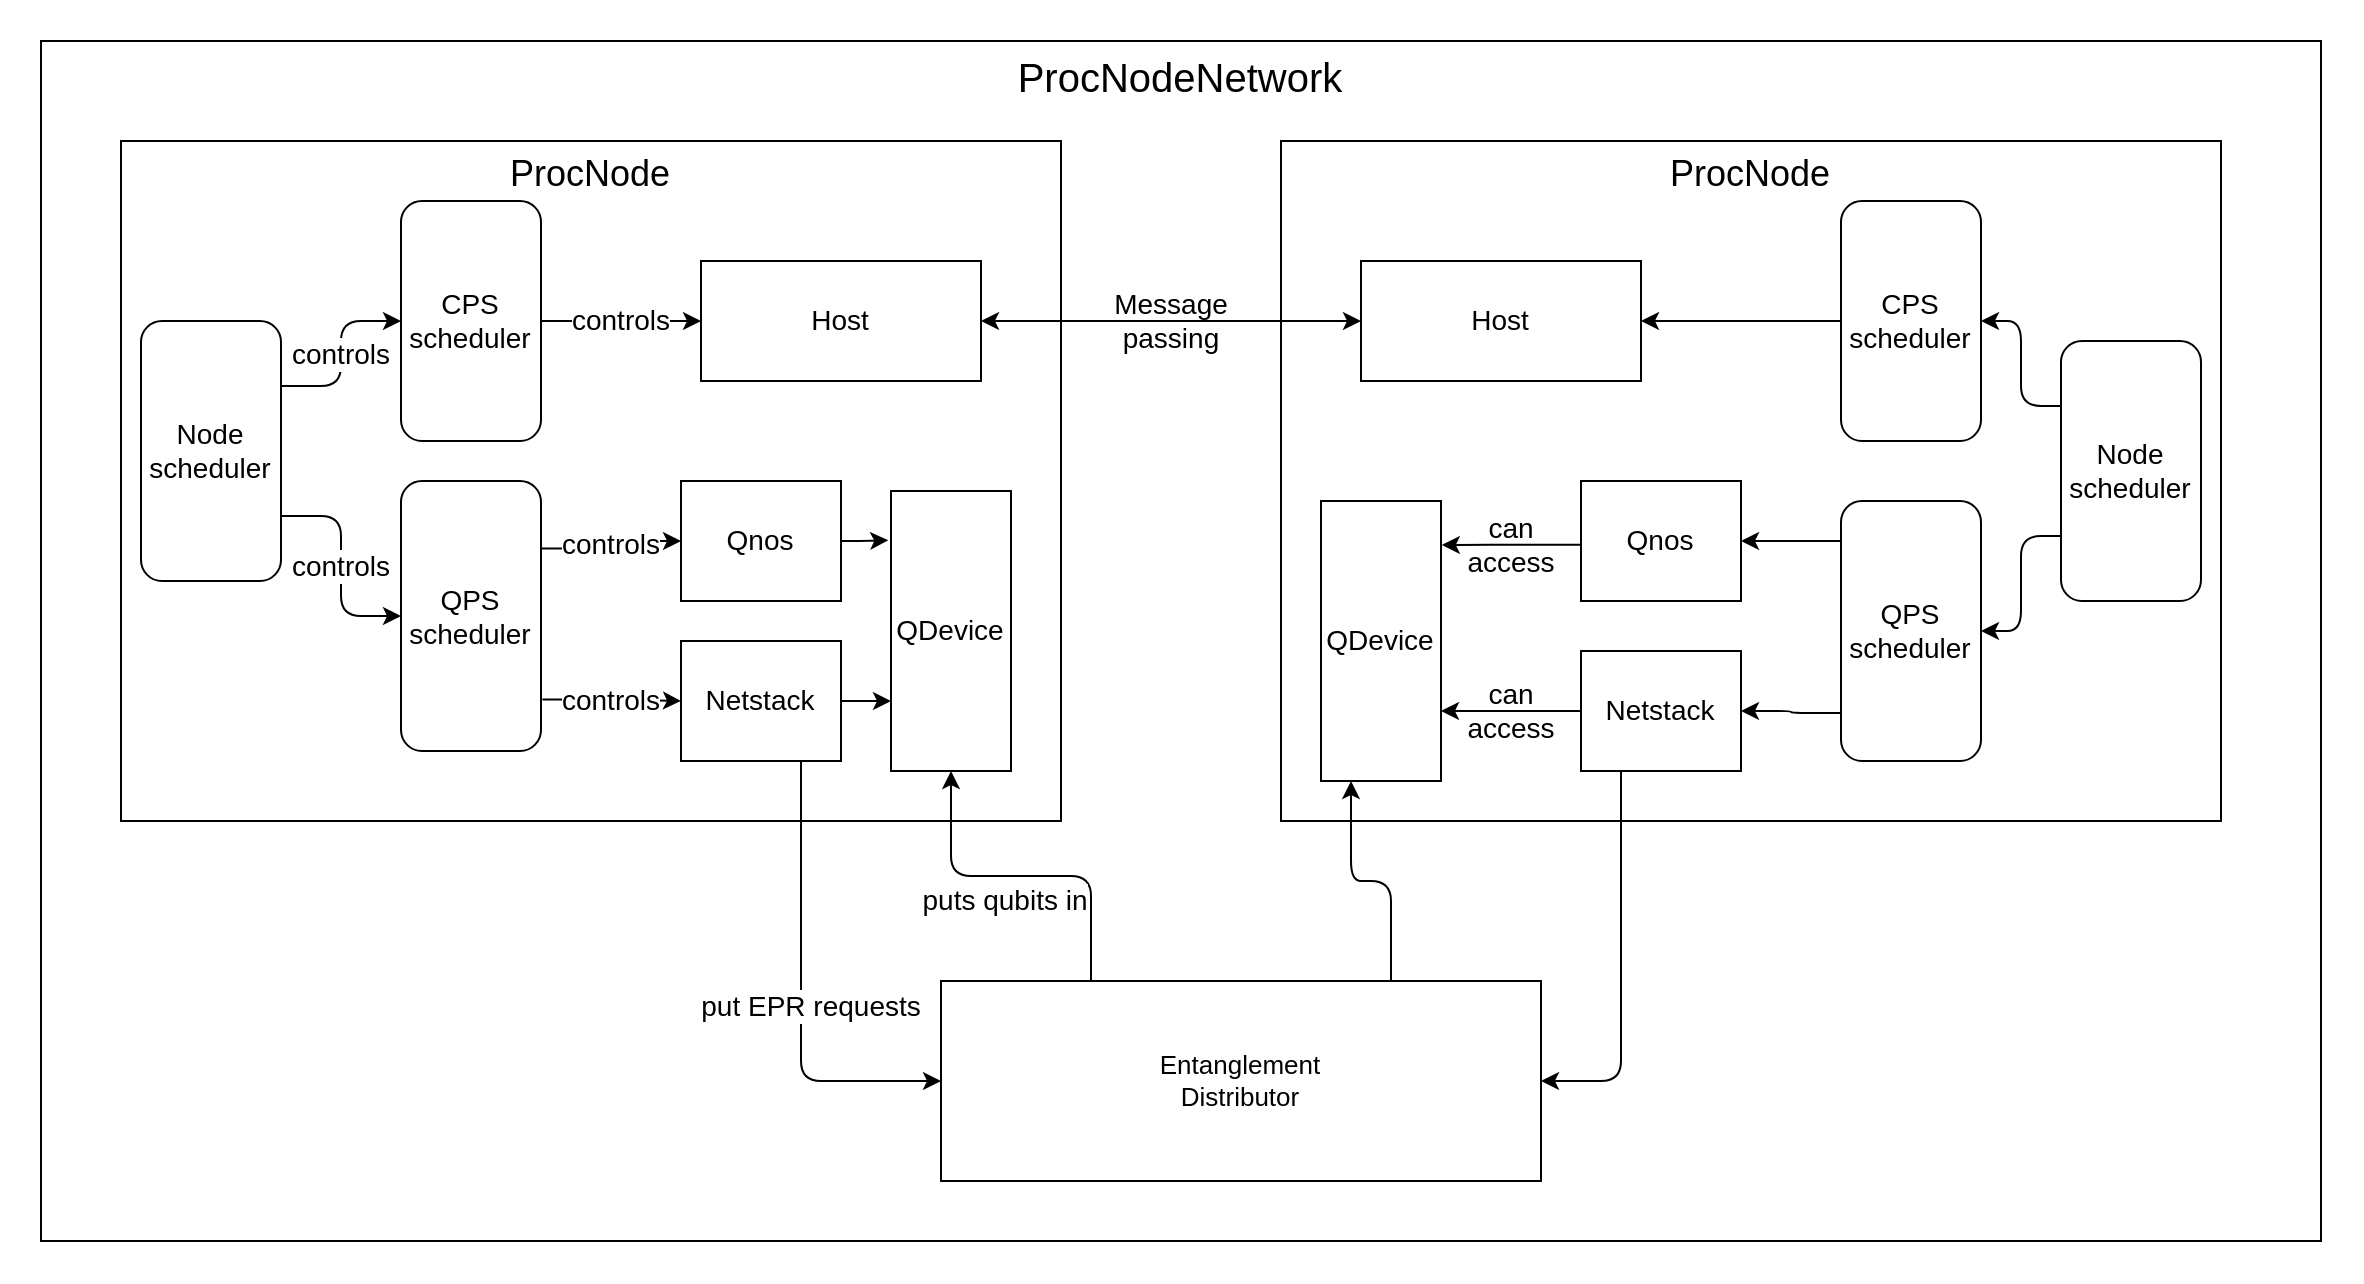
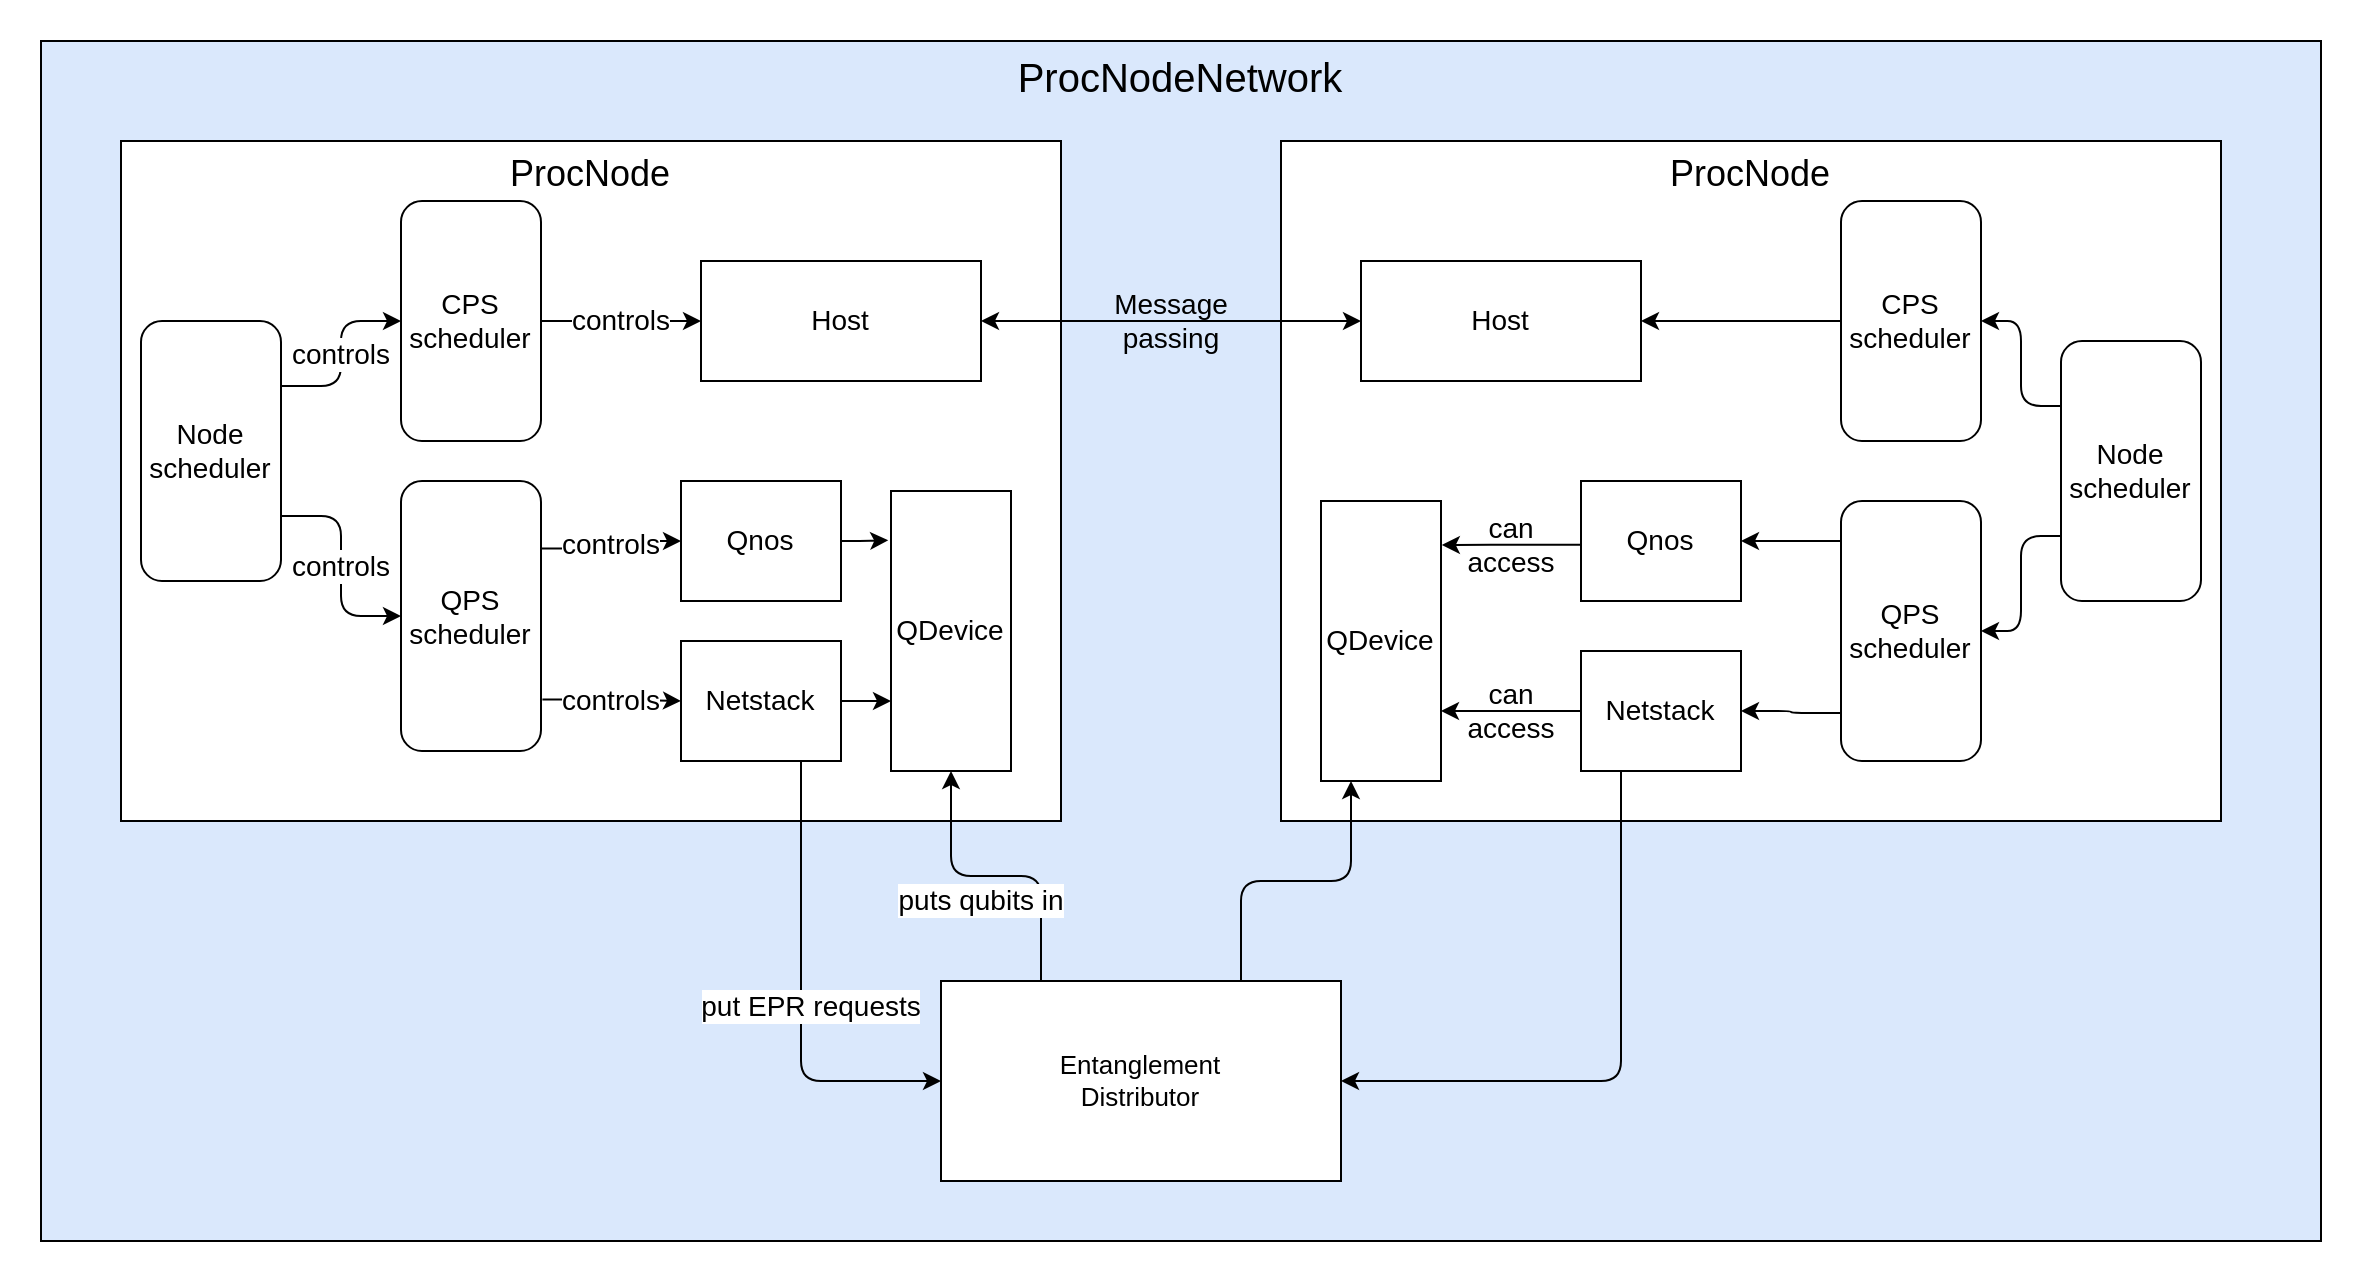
node "ProcNodeNetwork": fillcolor #ffffff -> #dae8fc
node "EntanglementDistributor": size 600x200 -> 400x200
